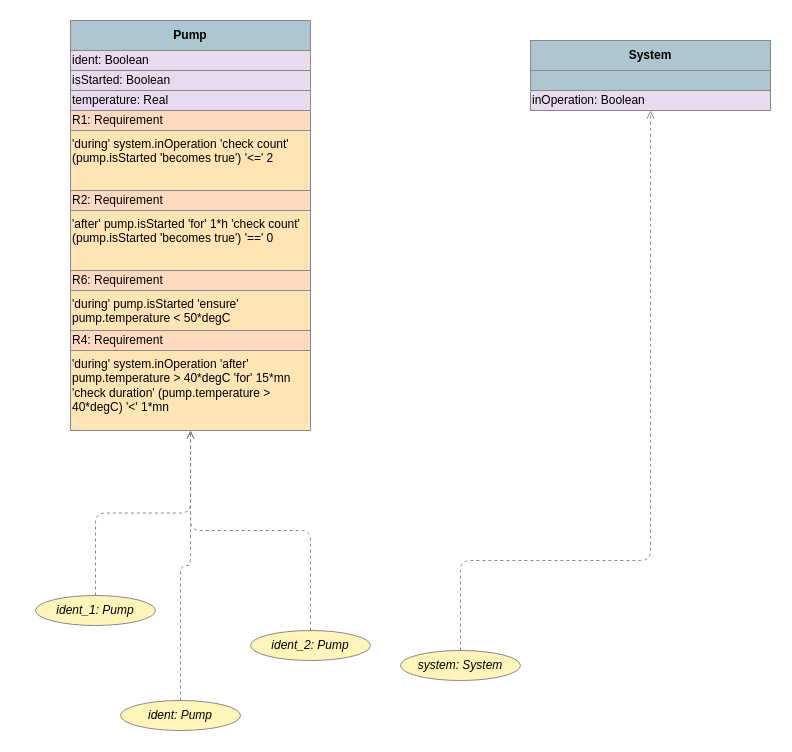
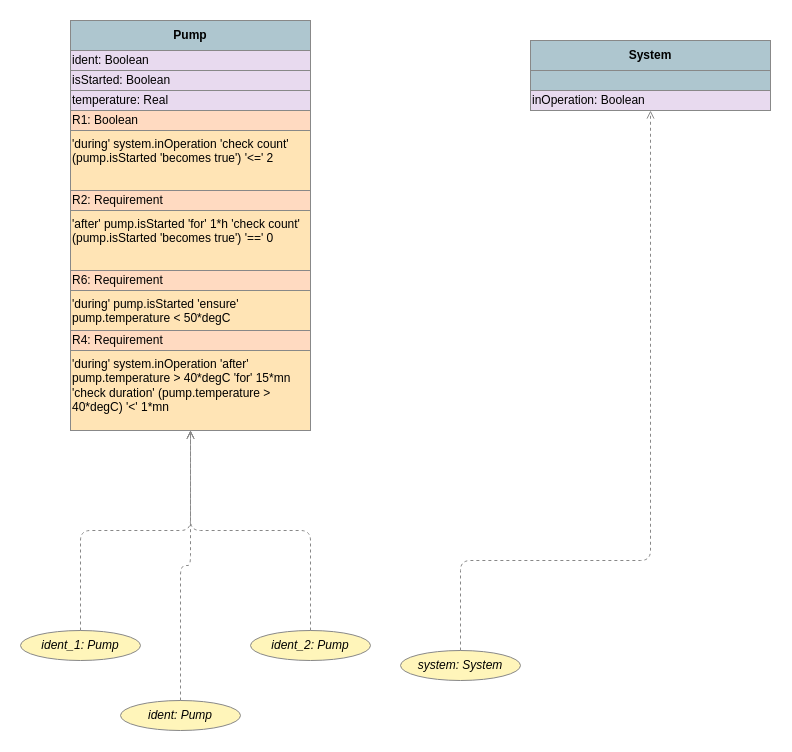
node "R1: Requirement": label "R1: Requirement" -> "R1: Boolean"
node "ident_1: Pump": moved (96, 611) -> (81, 646)
